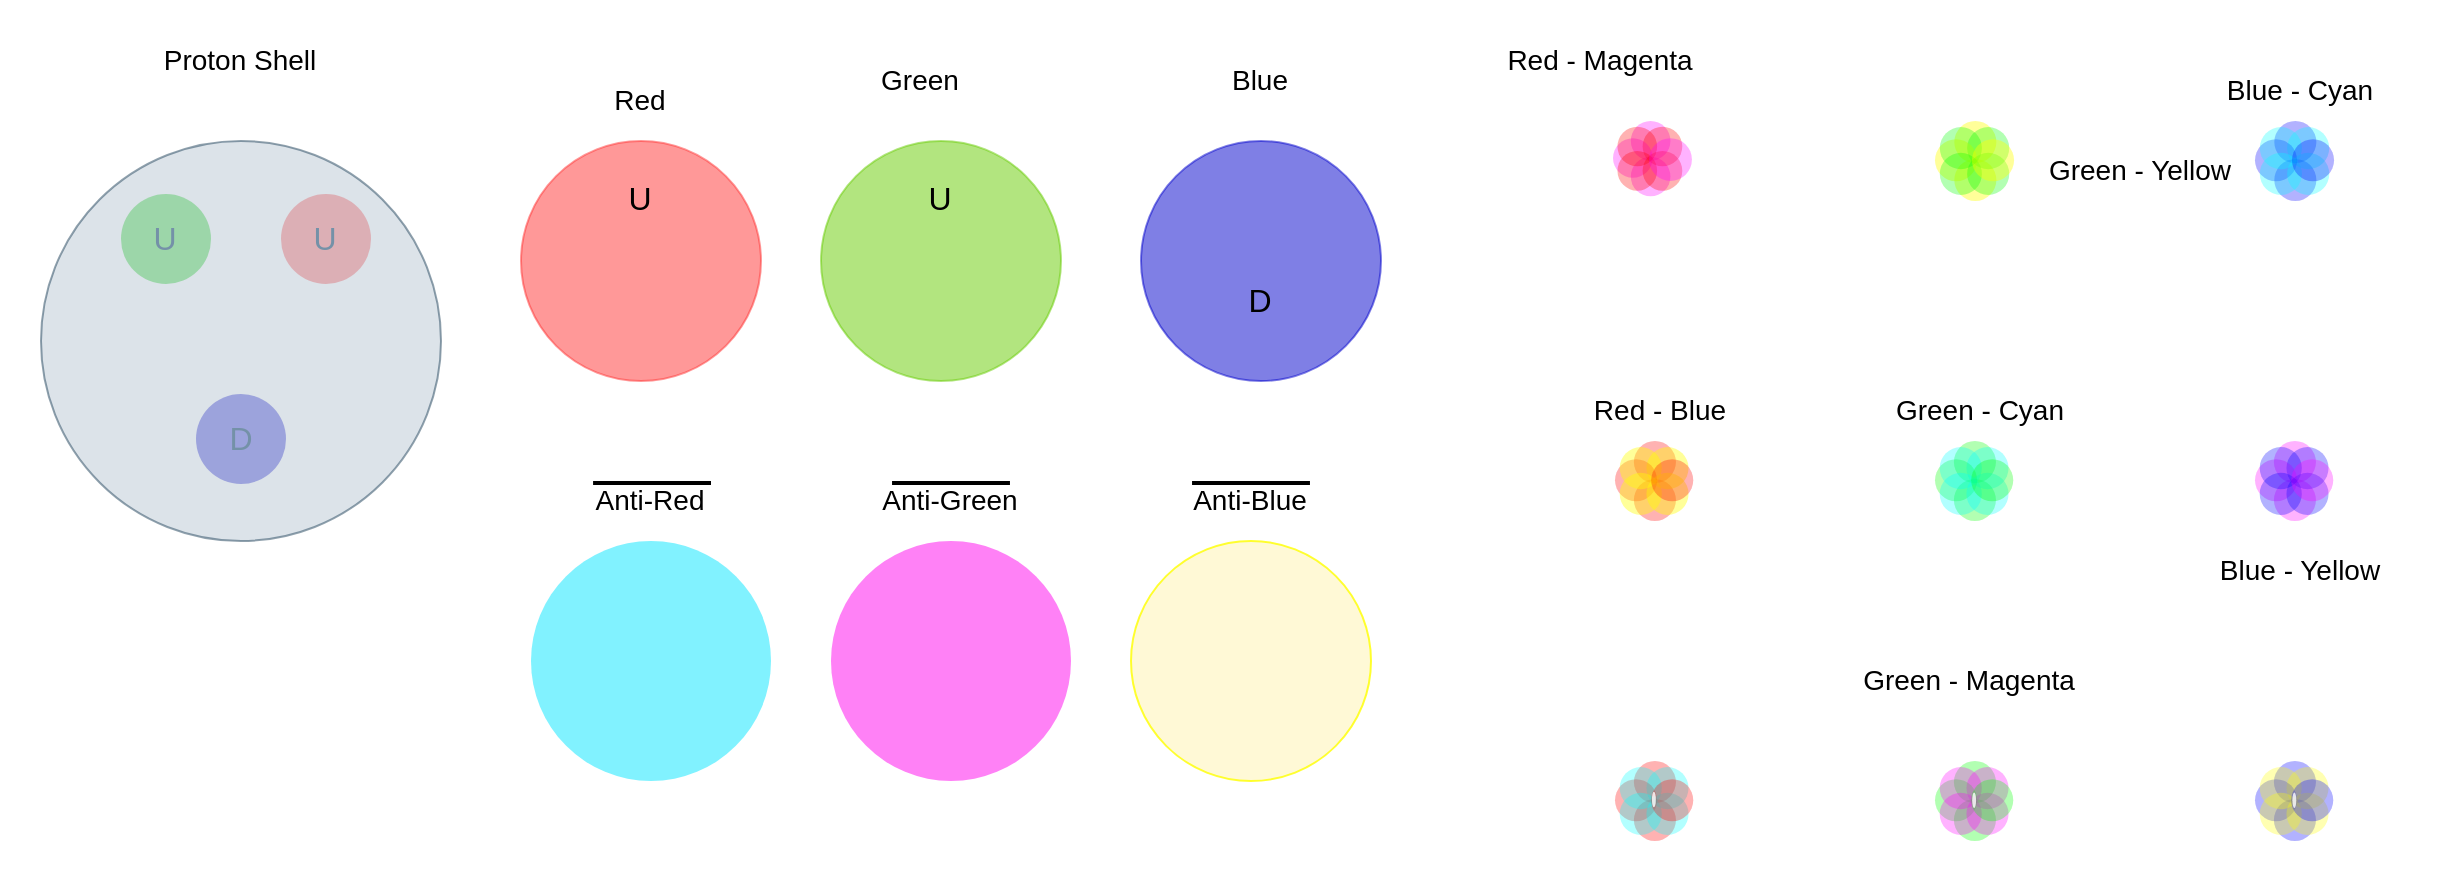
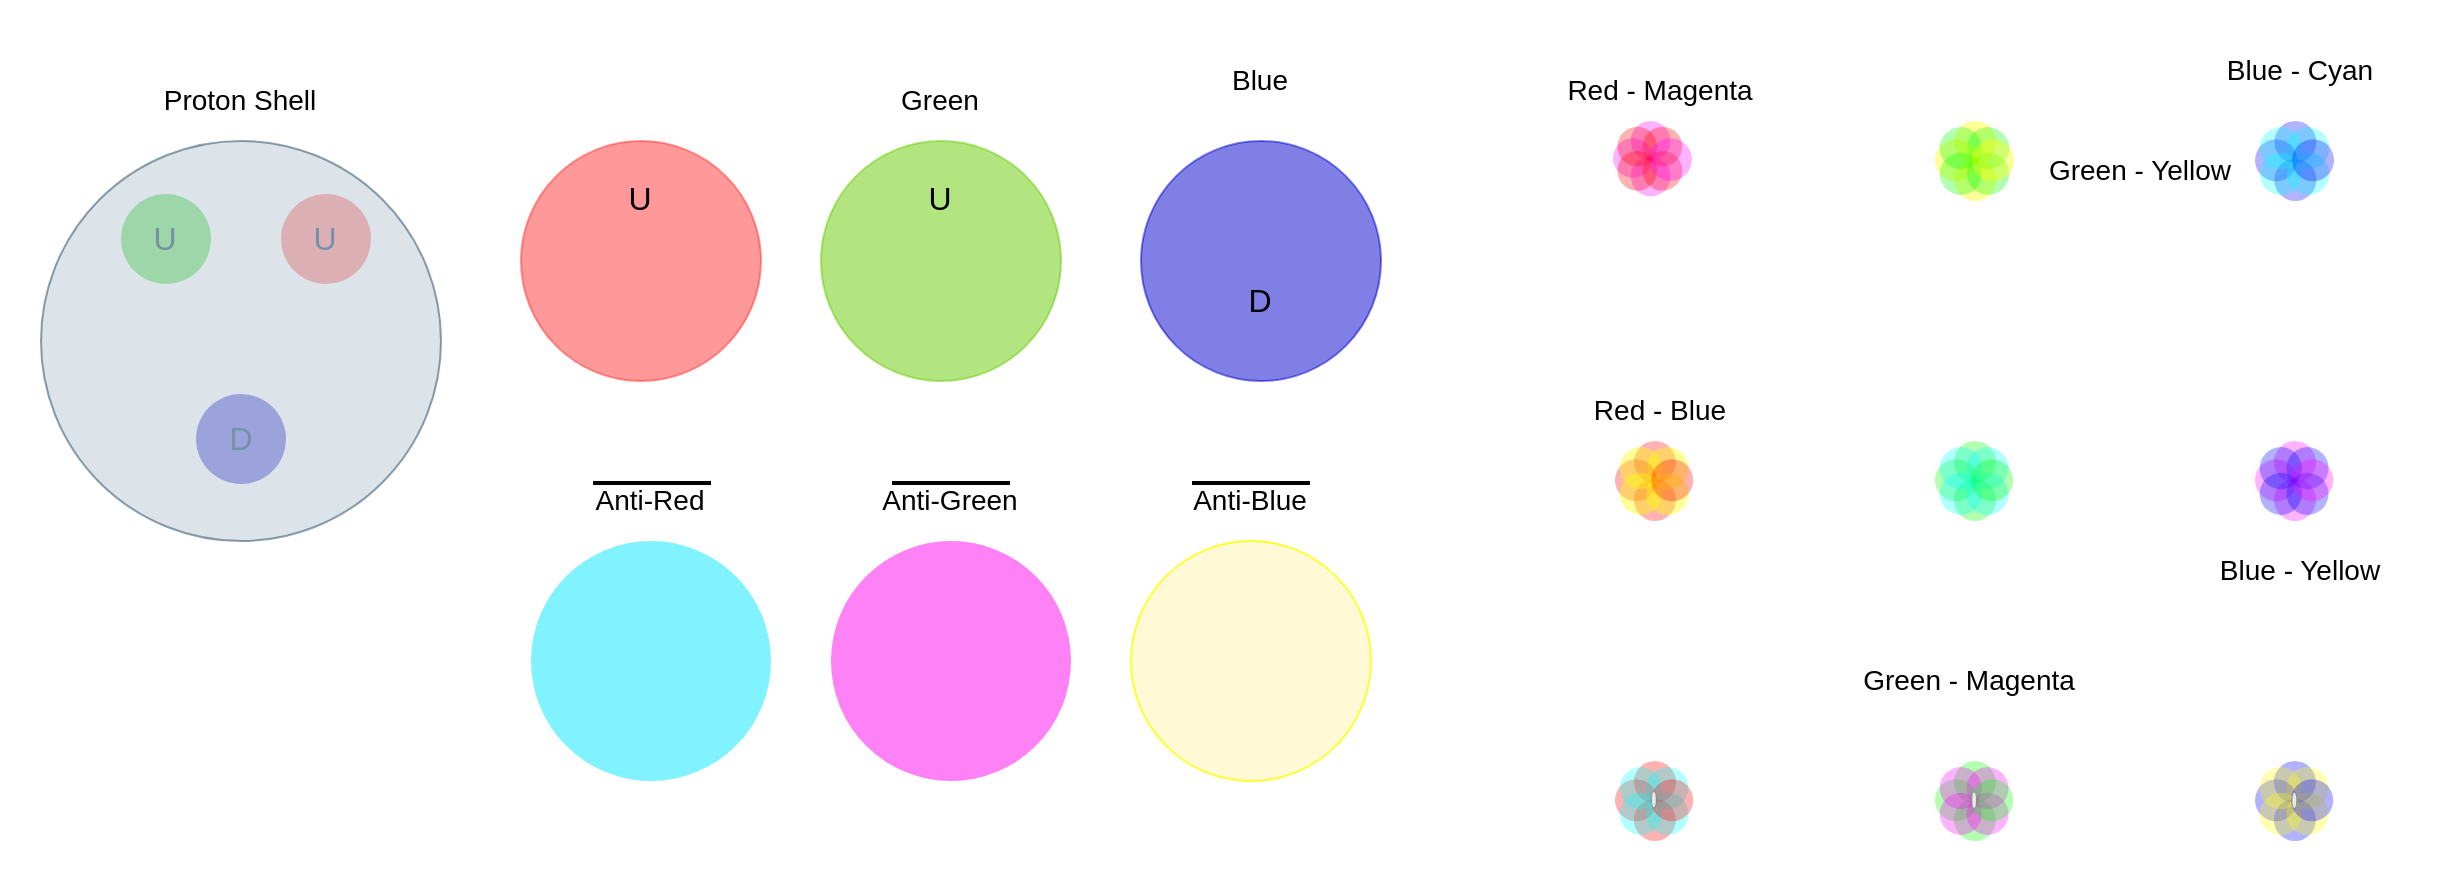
node "Proton Shell": moved (241, 61) -> (241, 101)
node "Red - Magenta": moved (1601, 61) -> (1661, 91)
node "Green": moved (921, 81) -> (941, 101)
node "Blue - Cyan": moved (2301, 91) -> (2301, 71)
node "Red": removed
node "Green - Cyan": removed
